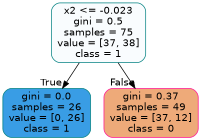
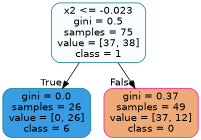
node "gini = 0.0 samples = 26 value = [0, 26] class = 1": label "gini = 0.0 samples = 26 value = [0, 26] class = 1" -> "gini = 0.0 samples = 26 value = [0, 26] class = 6"
